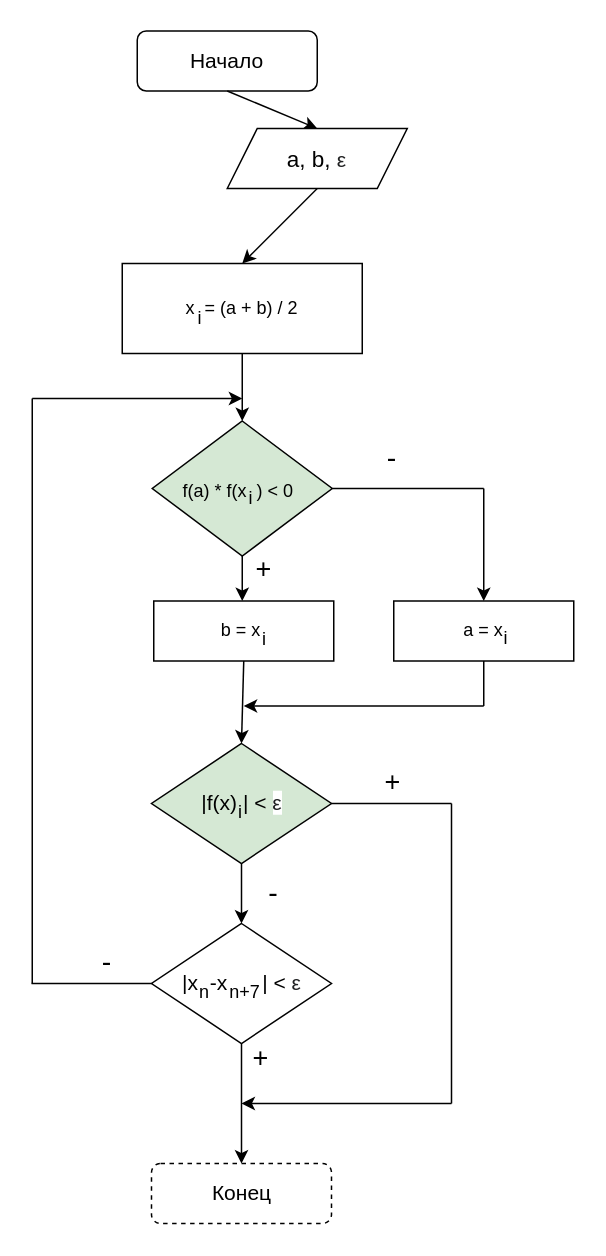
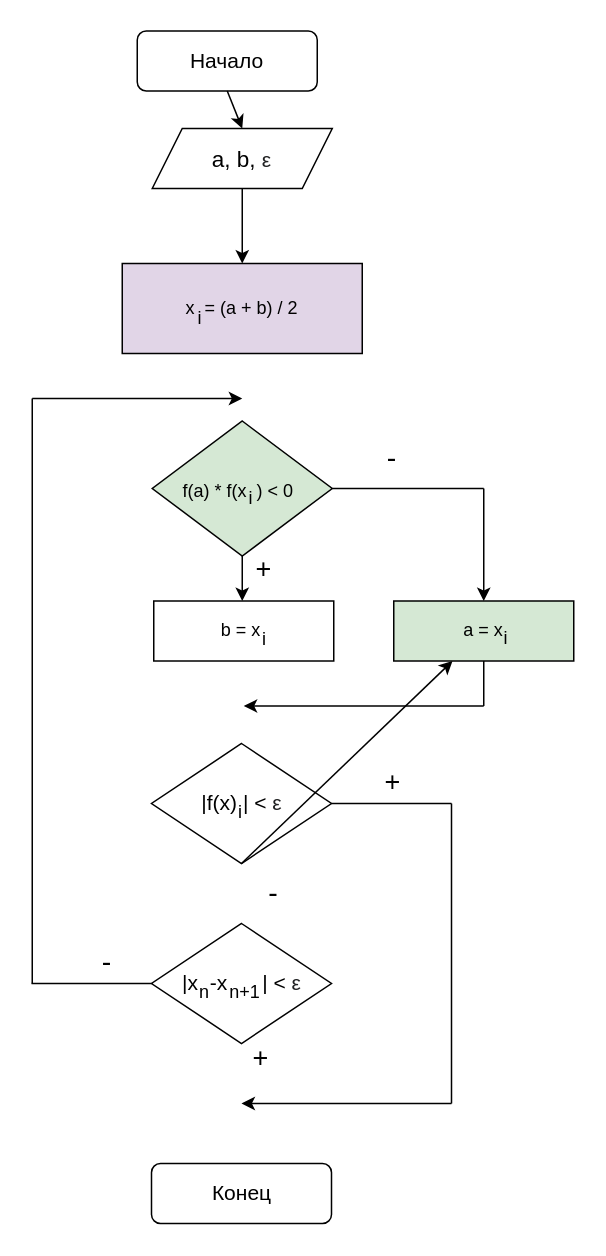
node "a, b, ε": moved (317, 158) -> (242, 158)
node "x = (a + b) / 2": fillcolor #ffffff -> #e1d5e7
edge "x = (a + b) / 2" -> "f(a) * f(х ) < 0": removed
node "a = x": fillcolor #ffffff -> #d5e8d4
edge "b = х" -> "|f(x) | < ε": removed
node "|f(x) | < ε": fillcolor #d5e8d4 -> #ffffff
edge "|f(x) | < ε" -> "|x -x | < ε": now "|f(x) | < ε" -> "a = x"
node "n+7": label "n+7" -> "n+1"
edge "|x -x | < ε" -> "Конец": removed
node "Конец": style dashed -> solid
